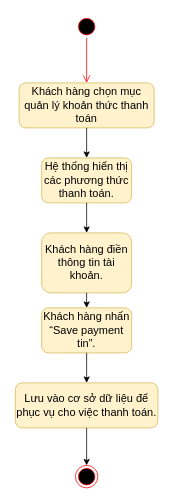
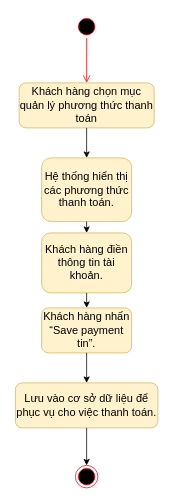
node "Khách hàng chọn mục quản lý khoản thức thanh toán": label "Khách hàng chọn mục quản lý khoản thức thanh toán" -> "Khách hàng chọn mục quản lý phương thức thanh toán"
node "Hệ thống hiển thị các phương thức thanh toán.": size 90x45 -> 90x64
